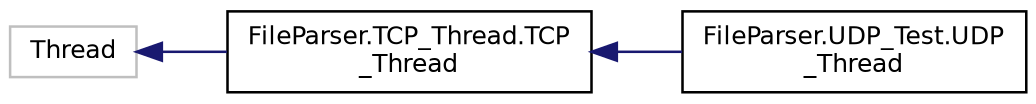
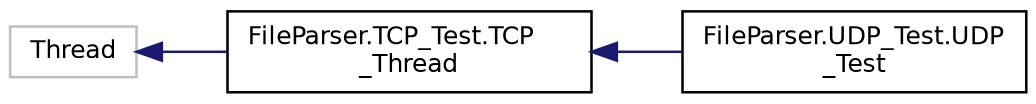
node "FileParser.TCP_Thread.TCP _Thread": label "FileParser.TCP_Thread.TCP _Thread" -> "FileParser.TCP_Test.TCP _Thread"
node "FileParser.UDP_Test.UDP _Thread": label "FileParser.UDP_Test.UDP _Thread" -> "FileParser.UDP_Test.UDP _Test"
